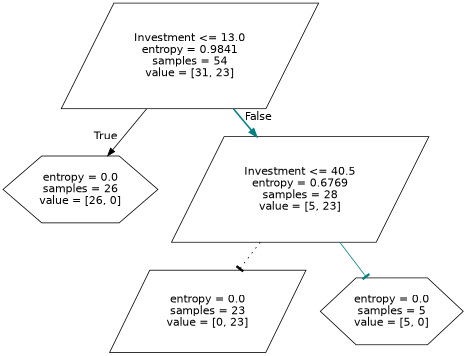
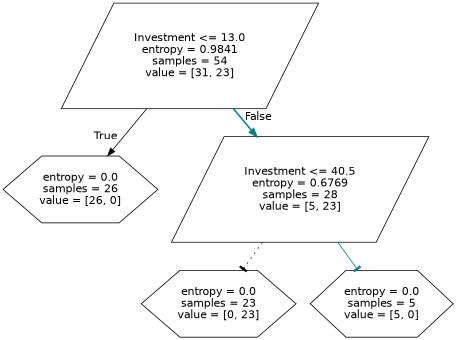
node "entropy = 0.0 samples = 23 value = [0, 23]": shape parallelogram -> hexagon
